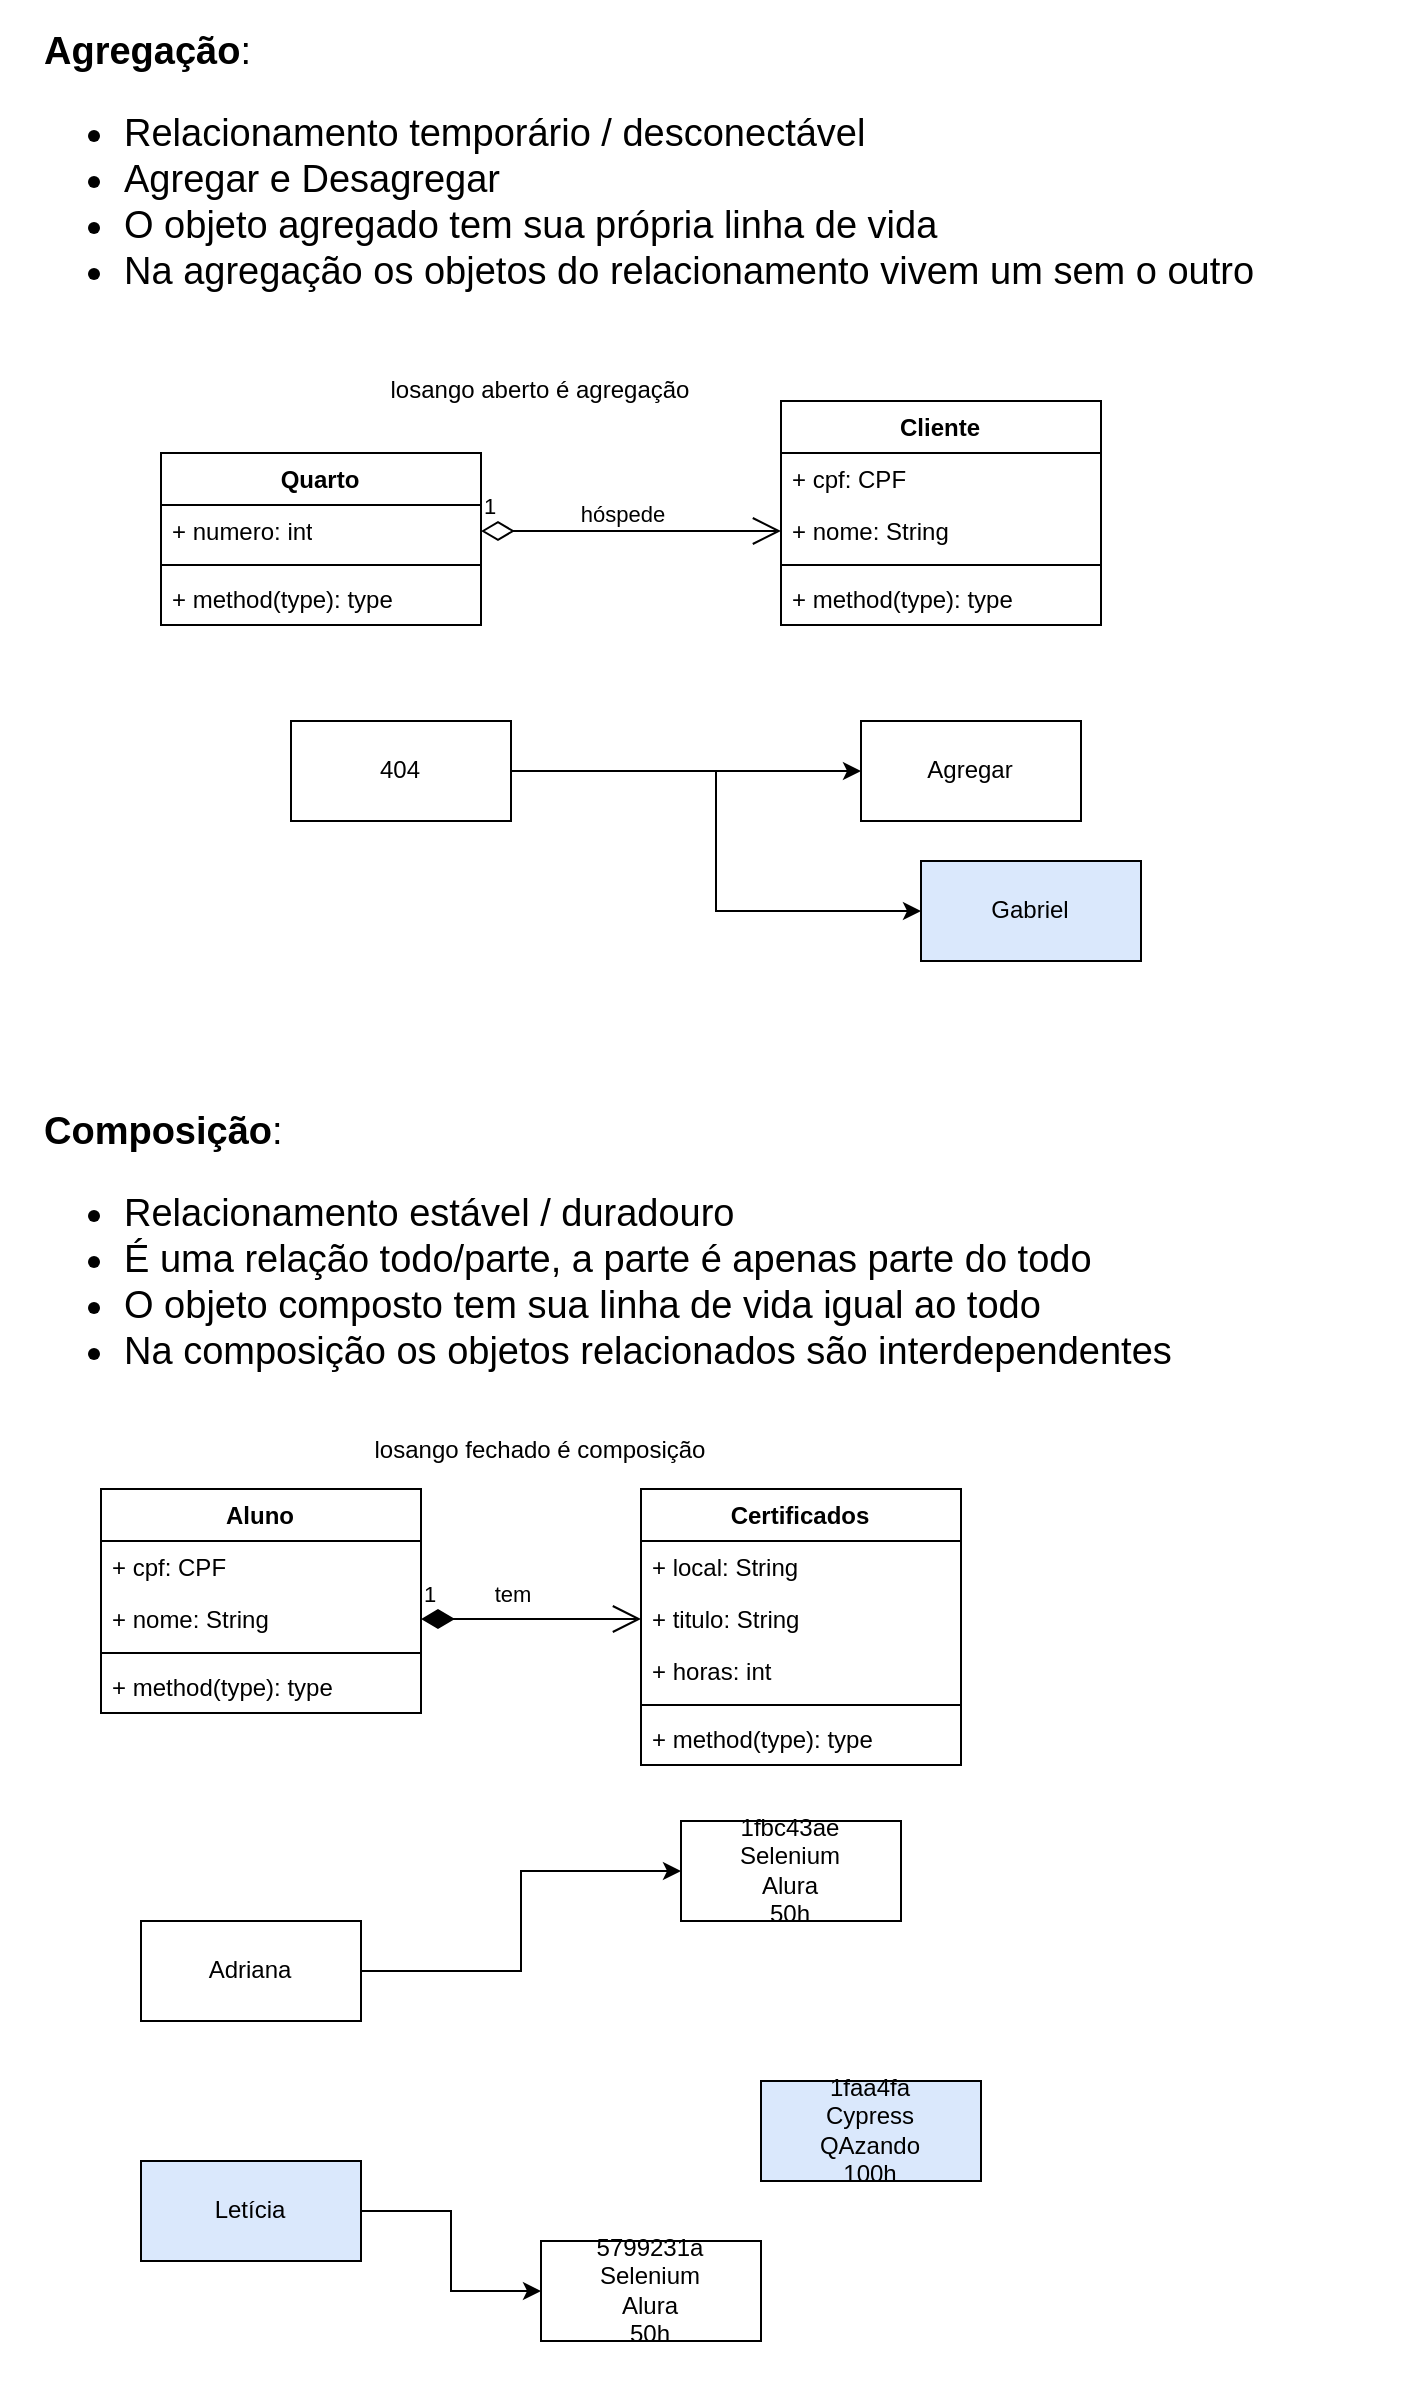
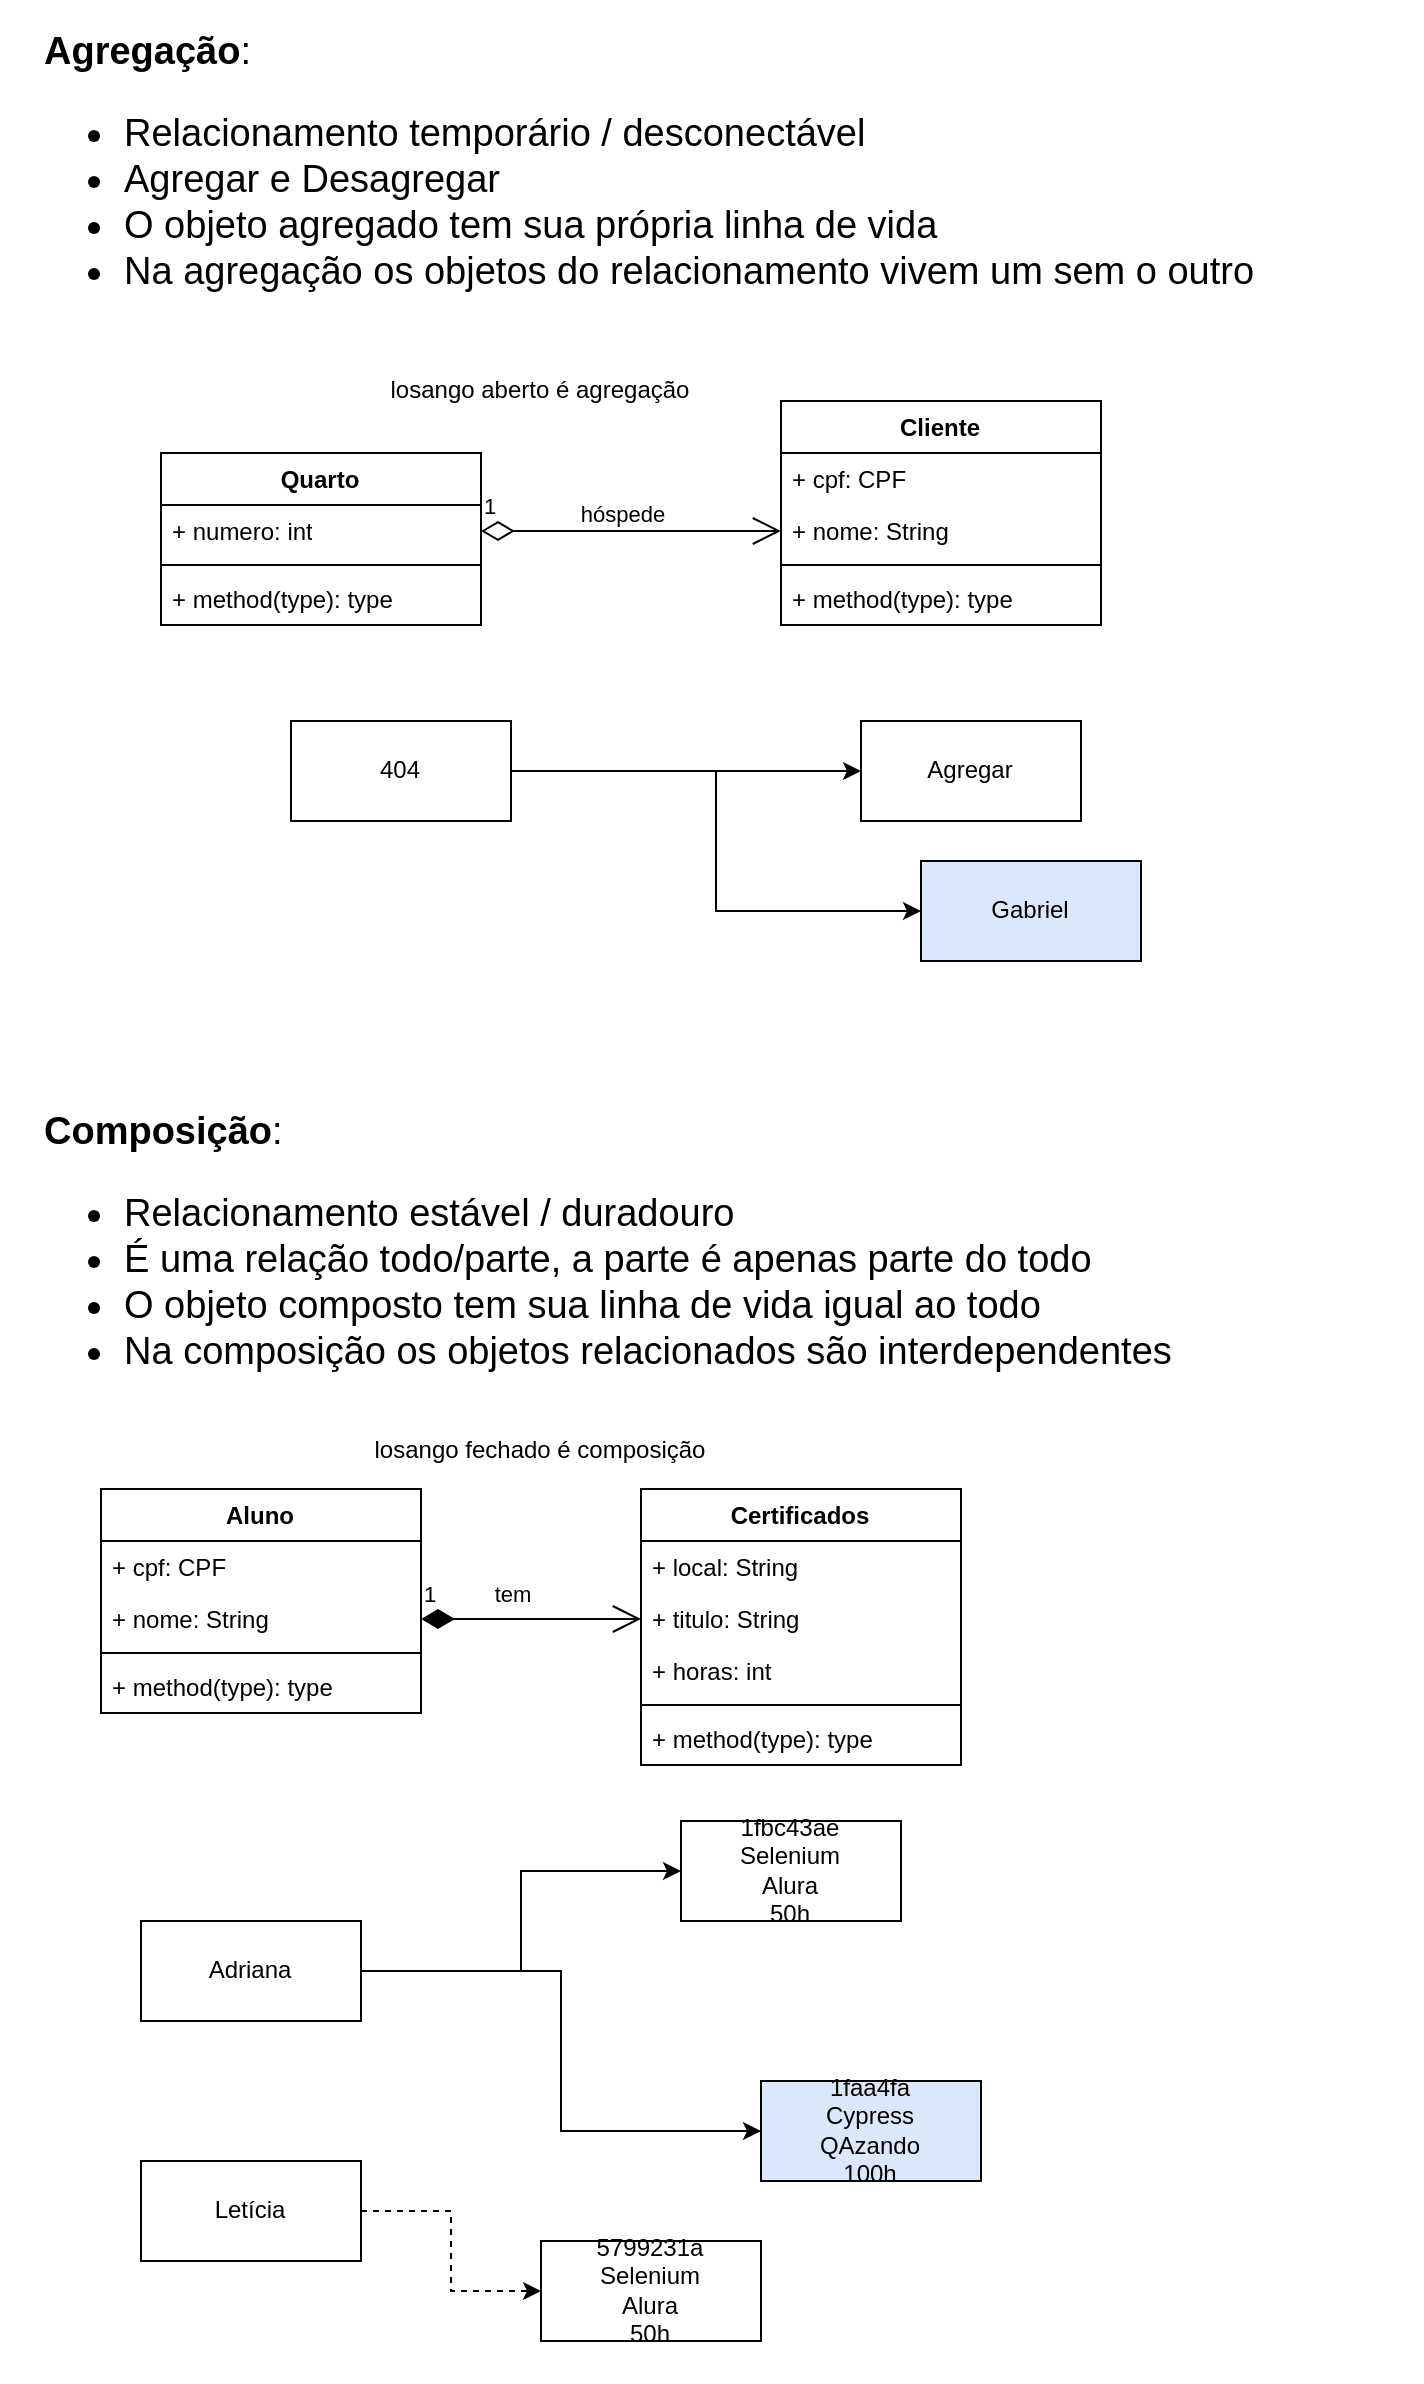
edge "Adriana" -> "1faa4fa Cypress QAzando 100h": added
node "Letícia": fillcolor #dae8fc -> #ffffff
edge "Letícia" -> "5799231a Selenium Alura 50h": style solid -> dashed
